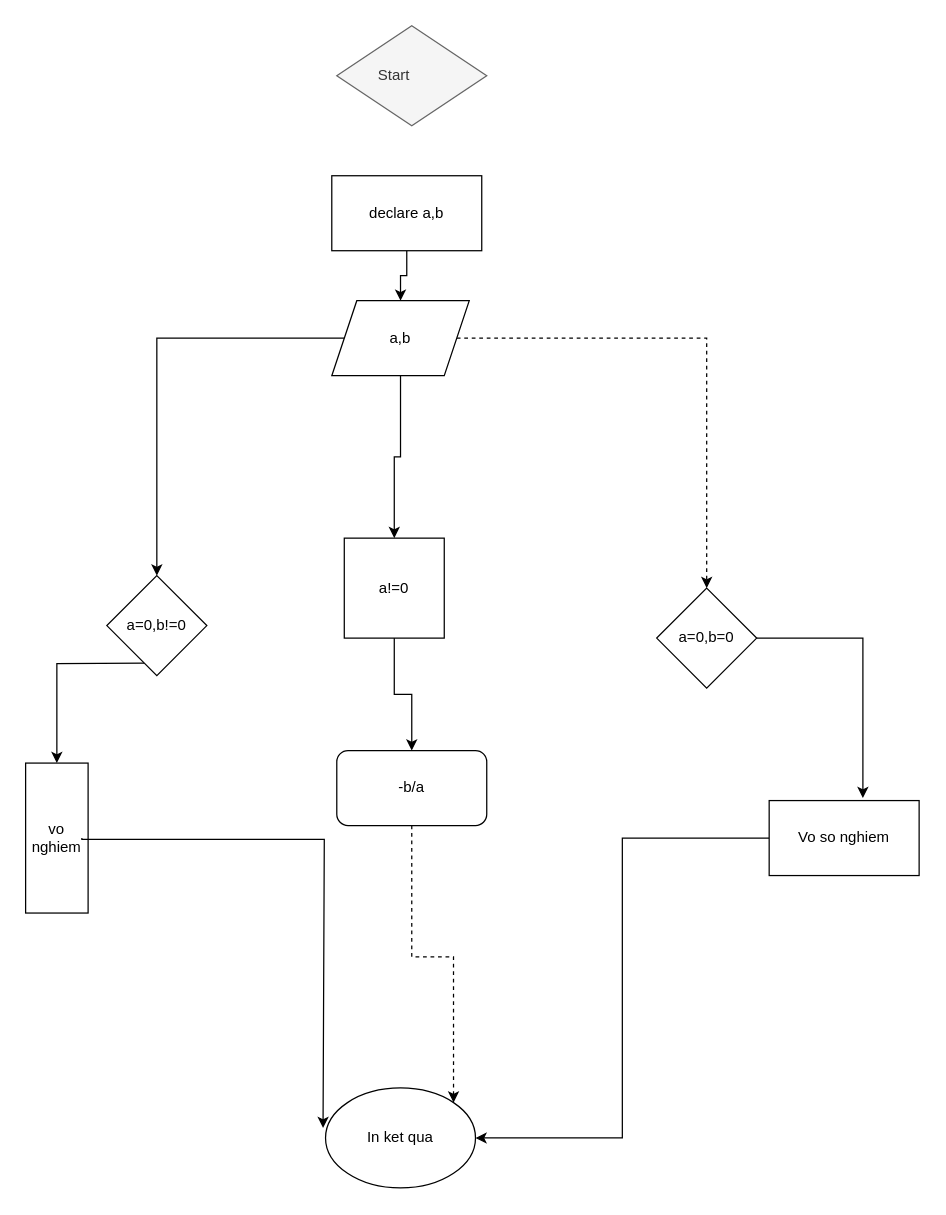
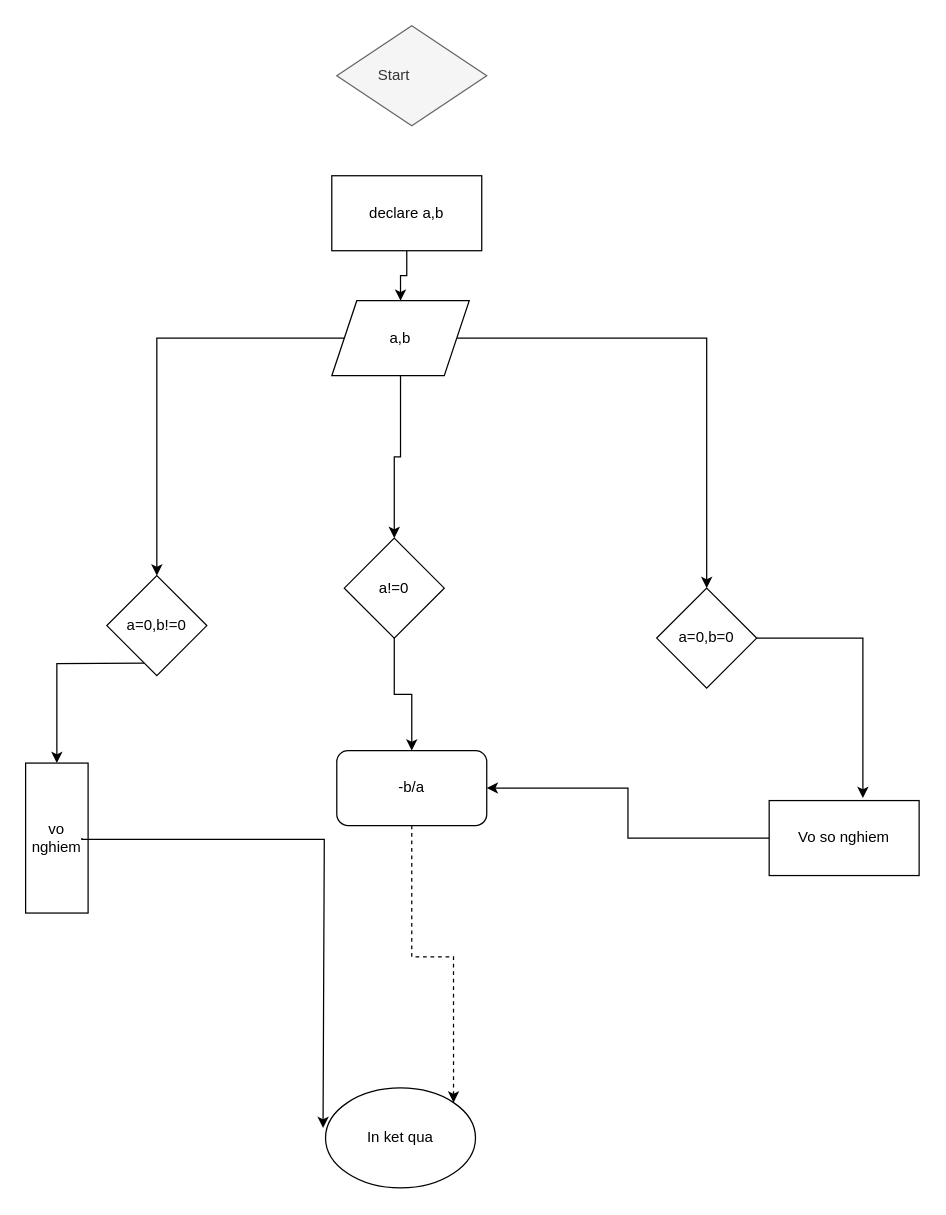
edge "a,b" -> "a=0,b=0": style dashed -> solid
node "a!=0": shape rectangle -> diamond
edge "Vo so nghiem" -> "In ket qua": now "Vo so nghiem" -> "-b/a"
